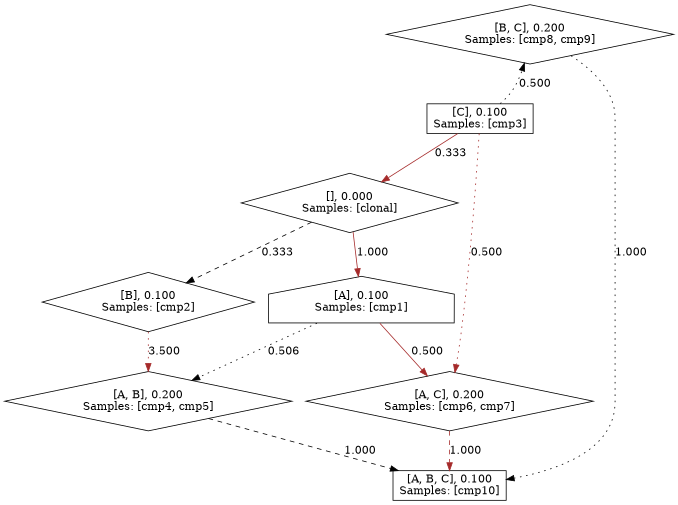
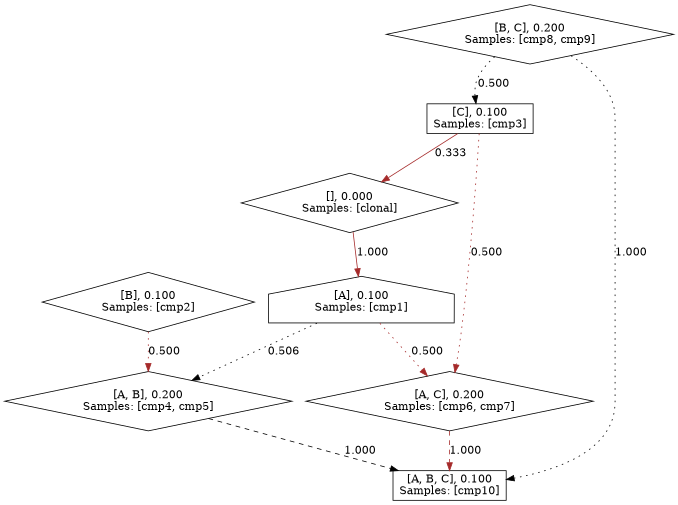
edge "[C], 0.100 Samples: [cmp3]" -> "[B, C], 0.200 Samples: [cmp8, cmp9]": reversed
edge "[], 0.000 Samples: [clonal]" -> "[B], 0.100 Samples: [cmp2]": removed, label "0.333"
edge "[A], 0.100 Samples: [cmp1]" -> "[A, C], 0.200 Samples: [cmp6, cmp7]": style solid -> dotted
edge "[B], 0.100 Samples: [cmp2]" -> "[A, B], 0.200 Samples: [cmp4, cmp5]": label "3.500" -> "0.500"
